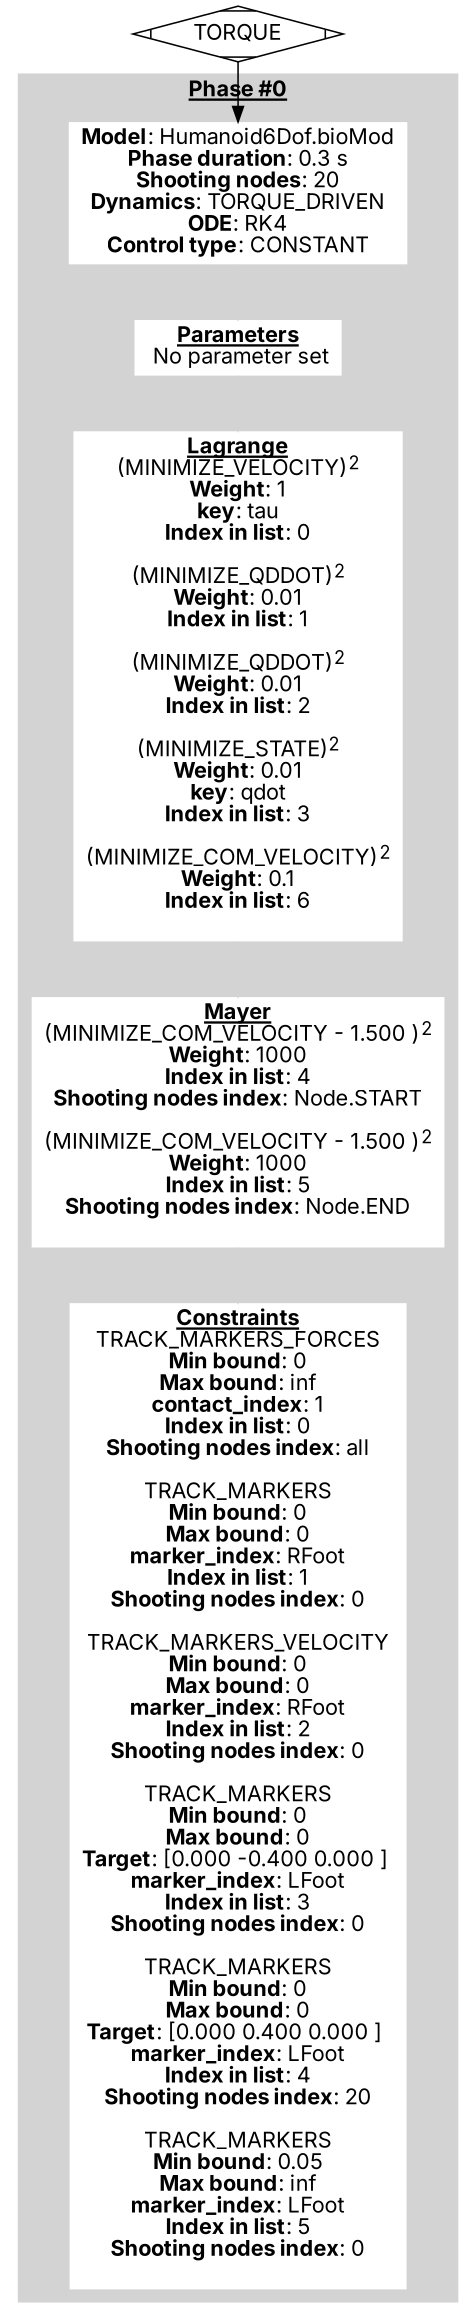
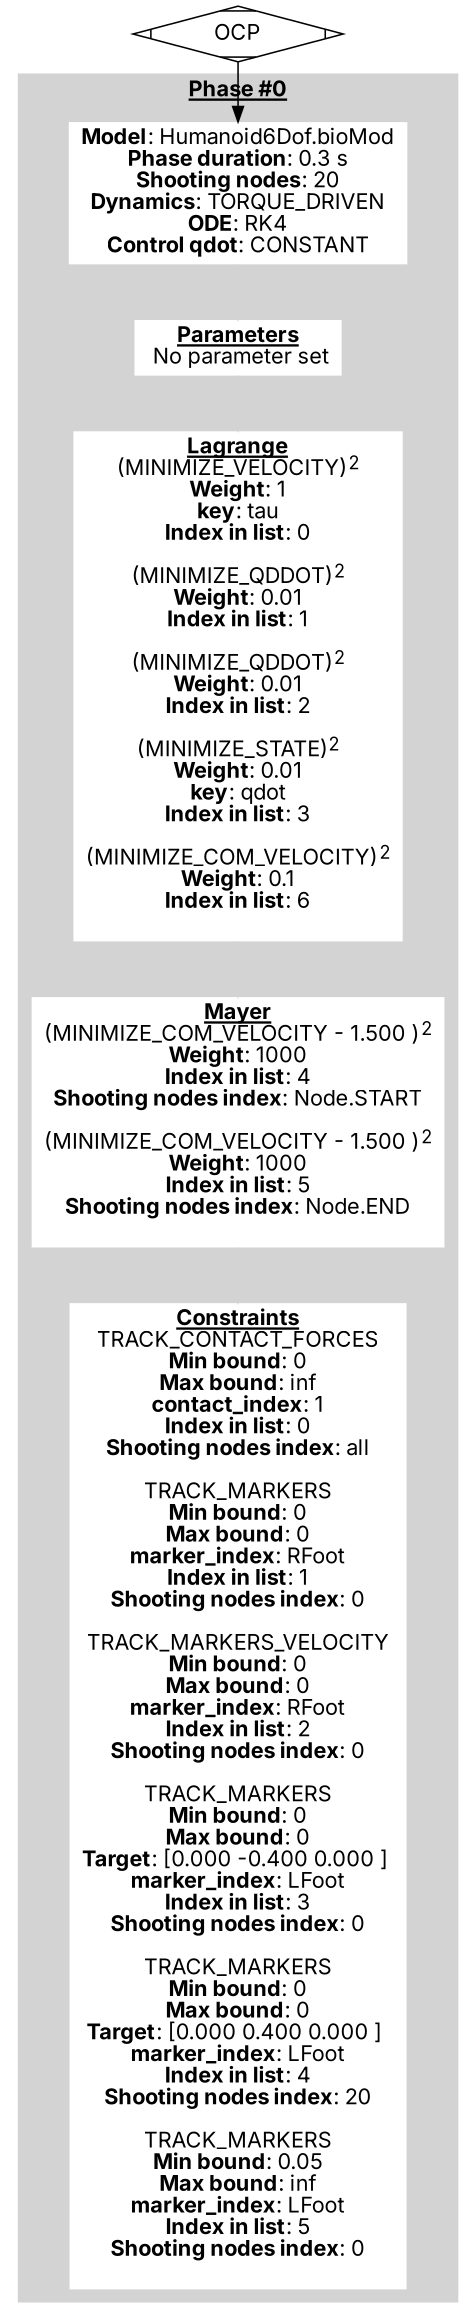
node "TORQUE": label "TORQUE" -> "OCP"
node "Model": text "Control type" -> "Control qdot"
node "Constraints": text "TRACK_MARKERS_FORCES" -> "TRACK_CONTACT_FORCES"
